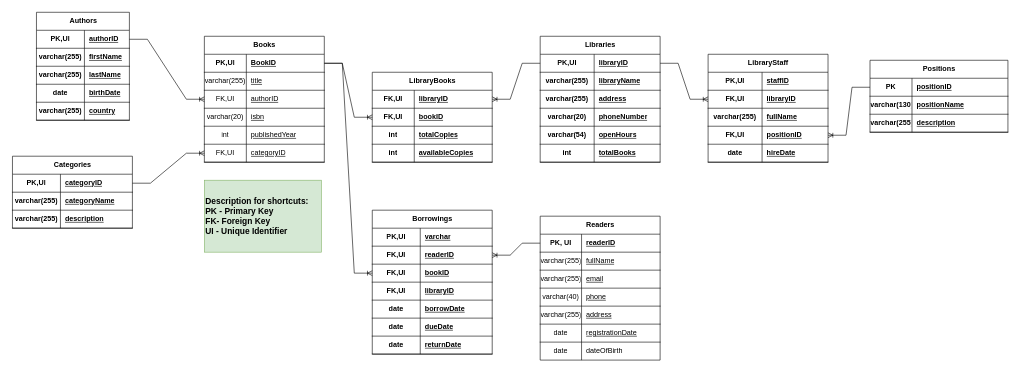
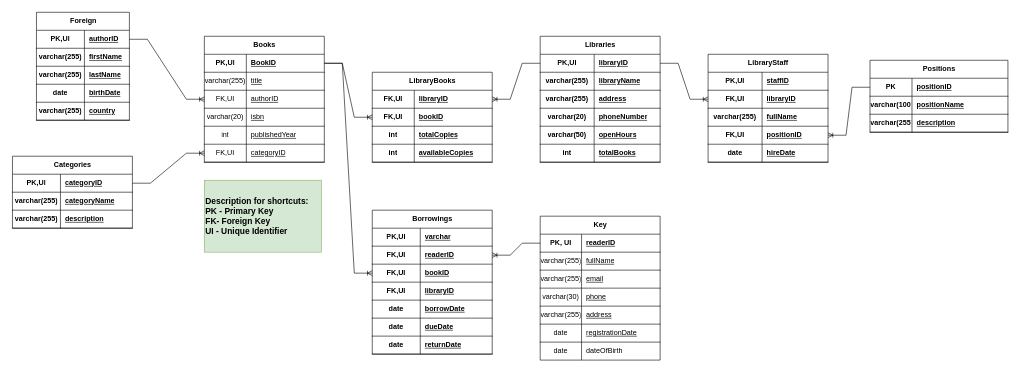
node "Authors": label "Authors" -> "Foreign"
node "varchar(130)": label "varchar(130)" -> "varchar(100)"
node "varchar(54)": label "varchar(54)" -> "varchar(50)"
node "Readers": label "Readers" -> "Key"
node "varchar(40)": label "varchar(40)" -> "varchar(30)"
